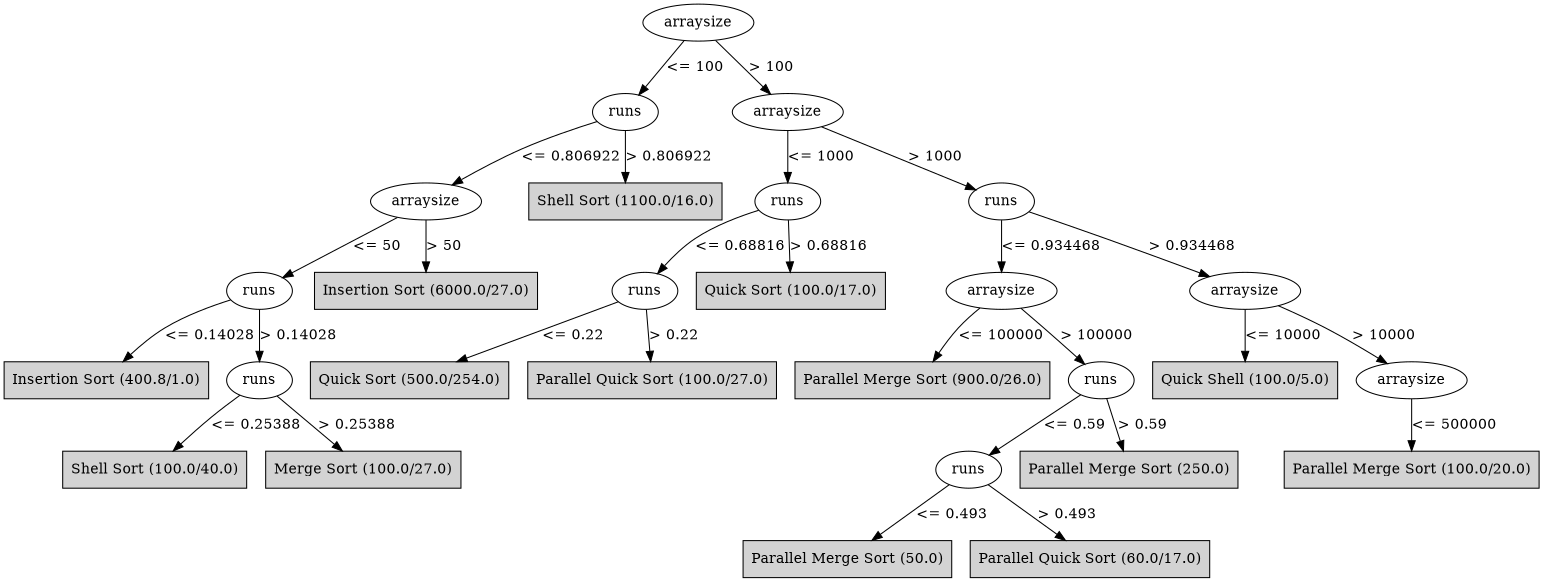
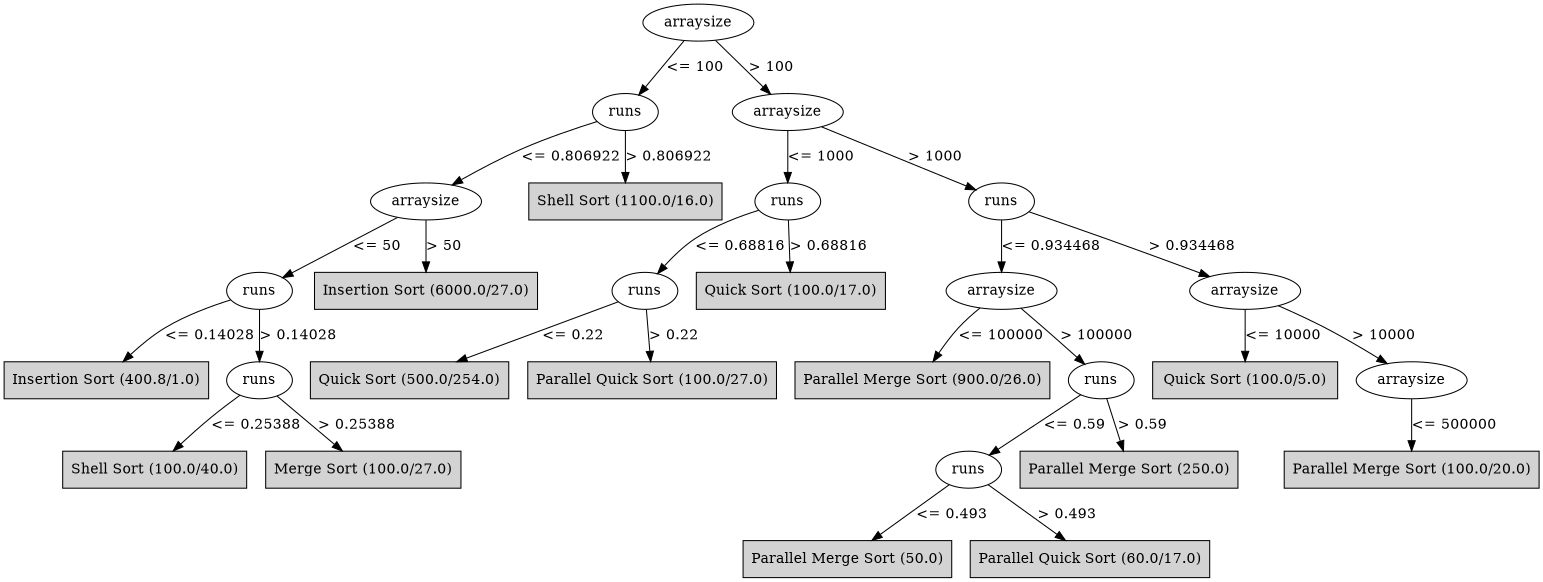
node "Quick Shell (100.0/5.0)": label "Quick Shell (100.0/5.0)" -> "Quick Sort (100.0/5.0)"
